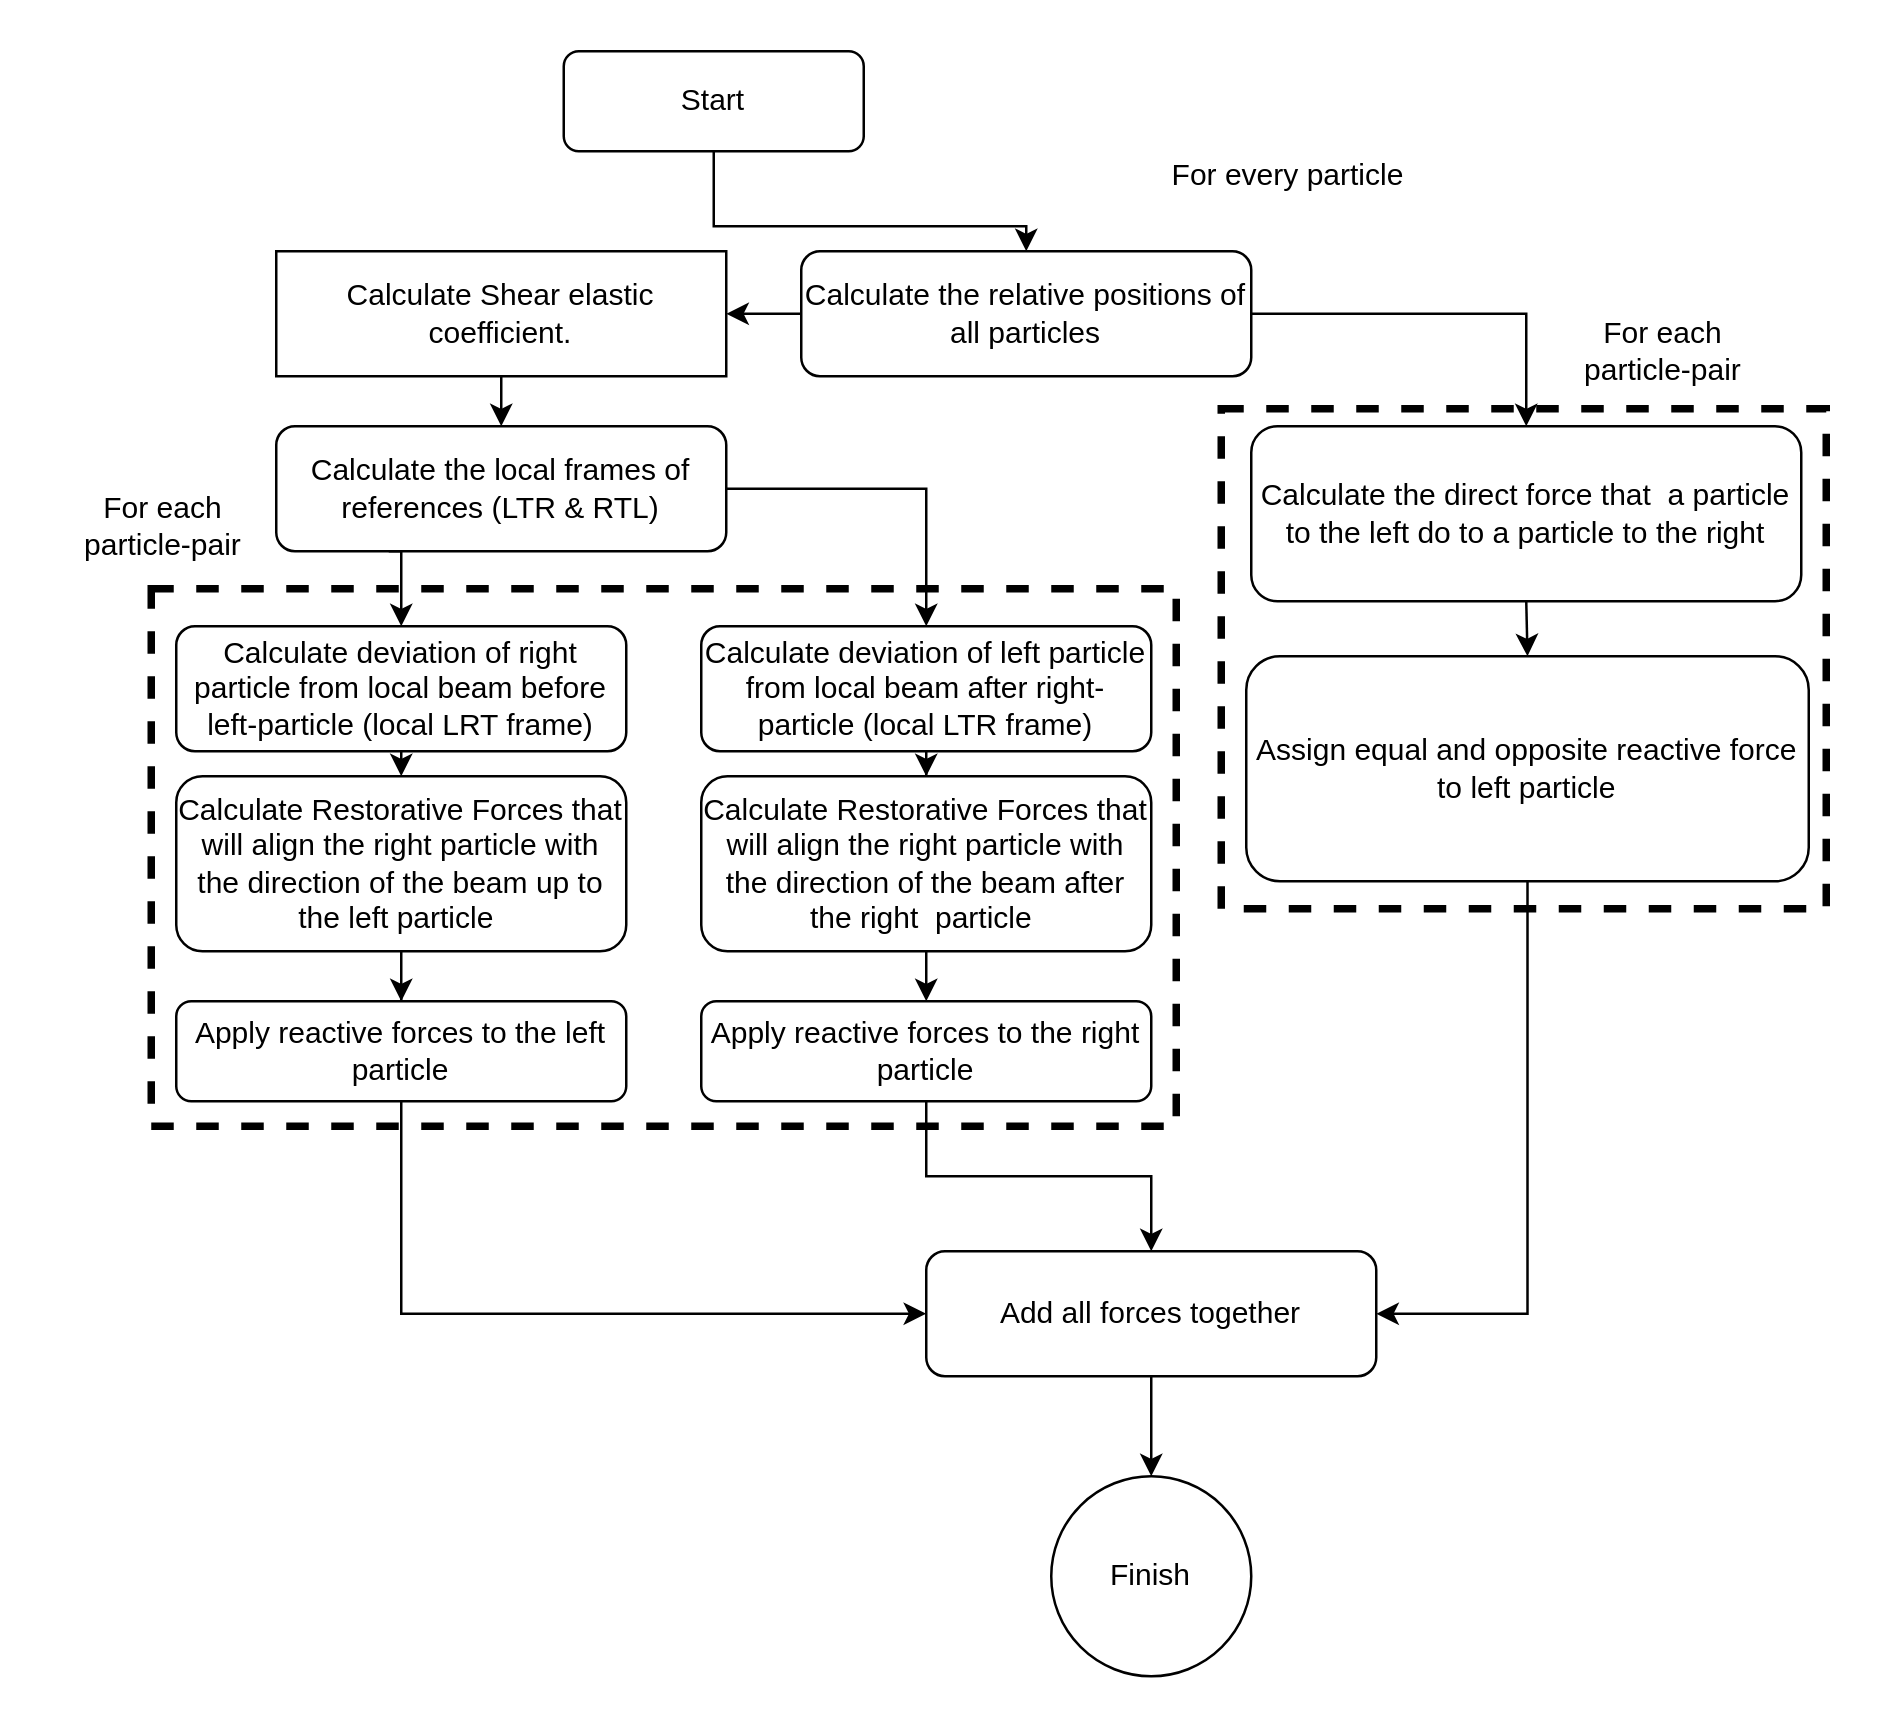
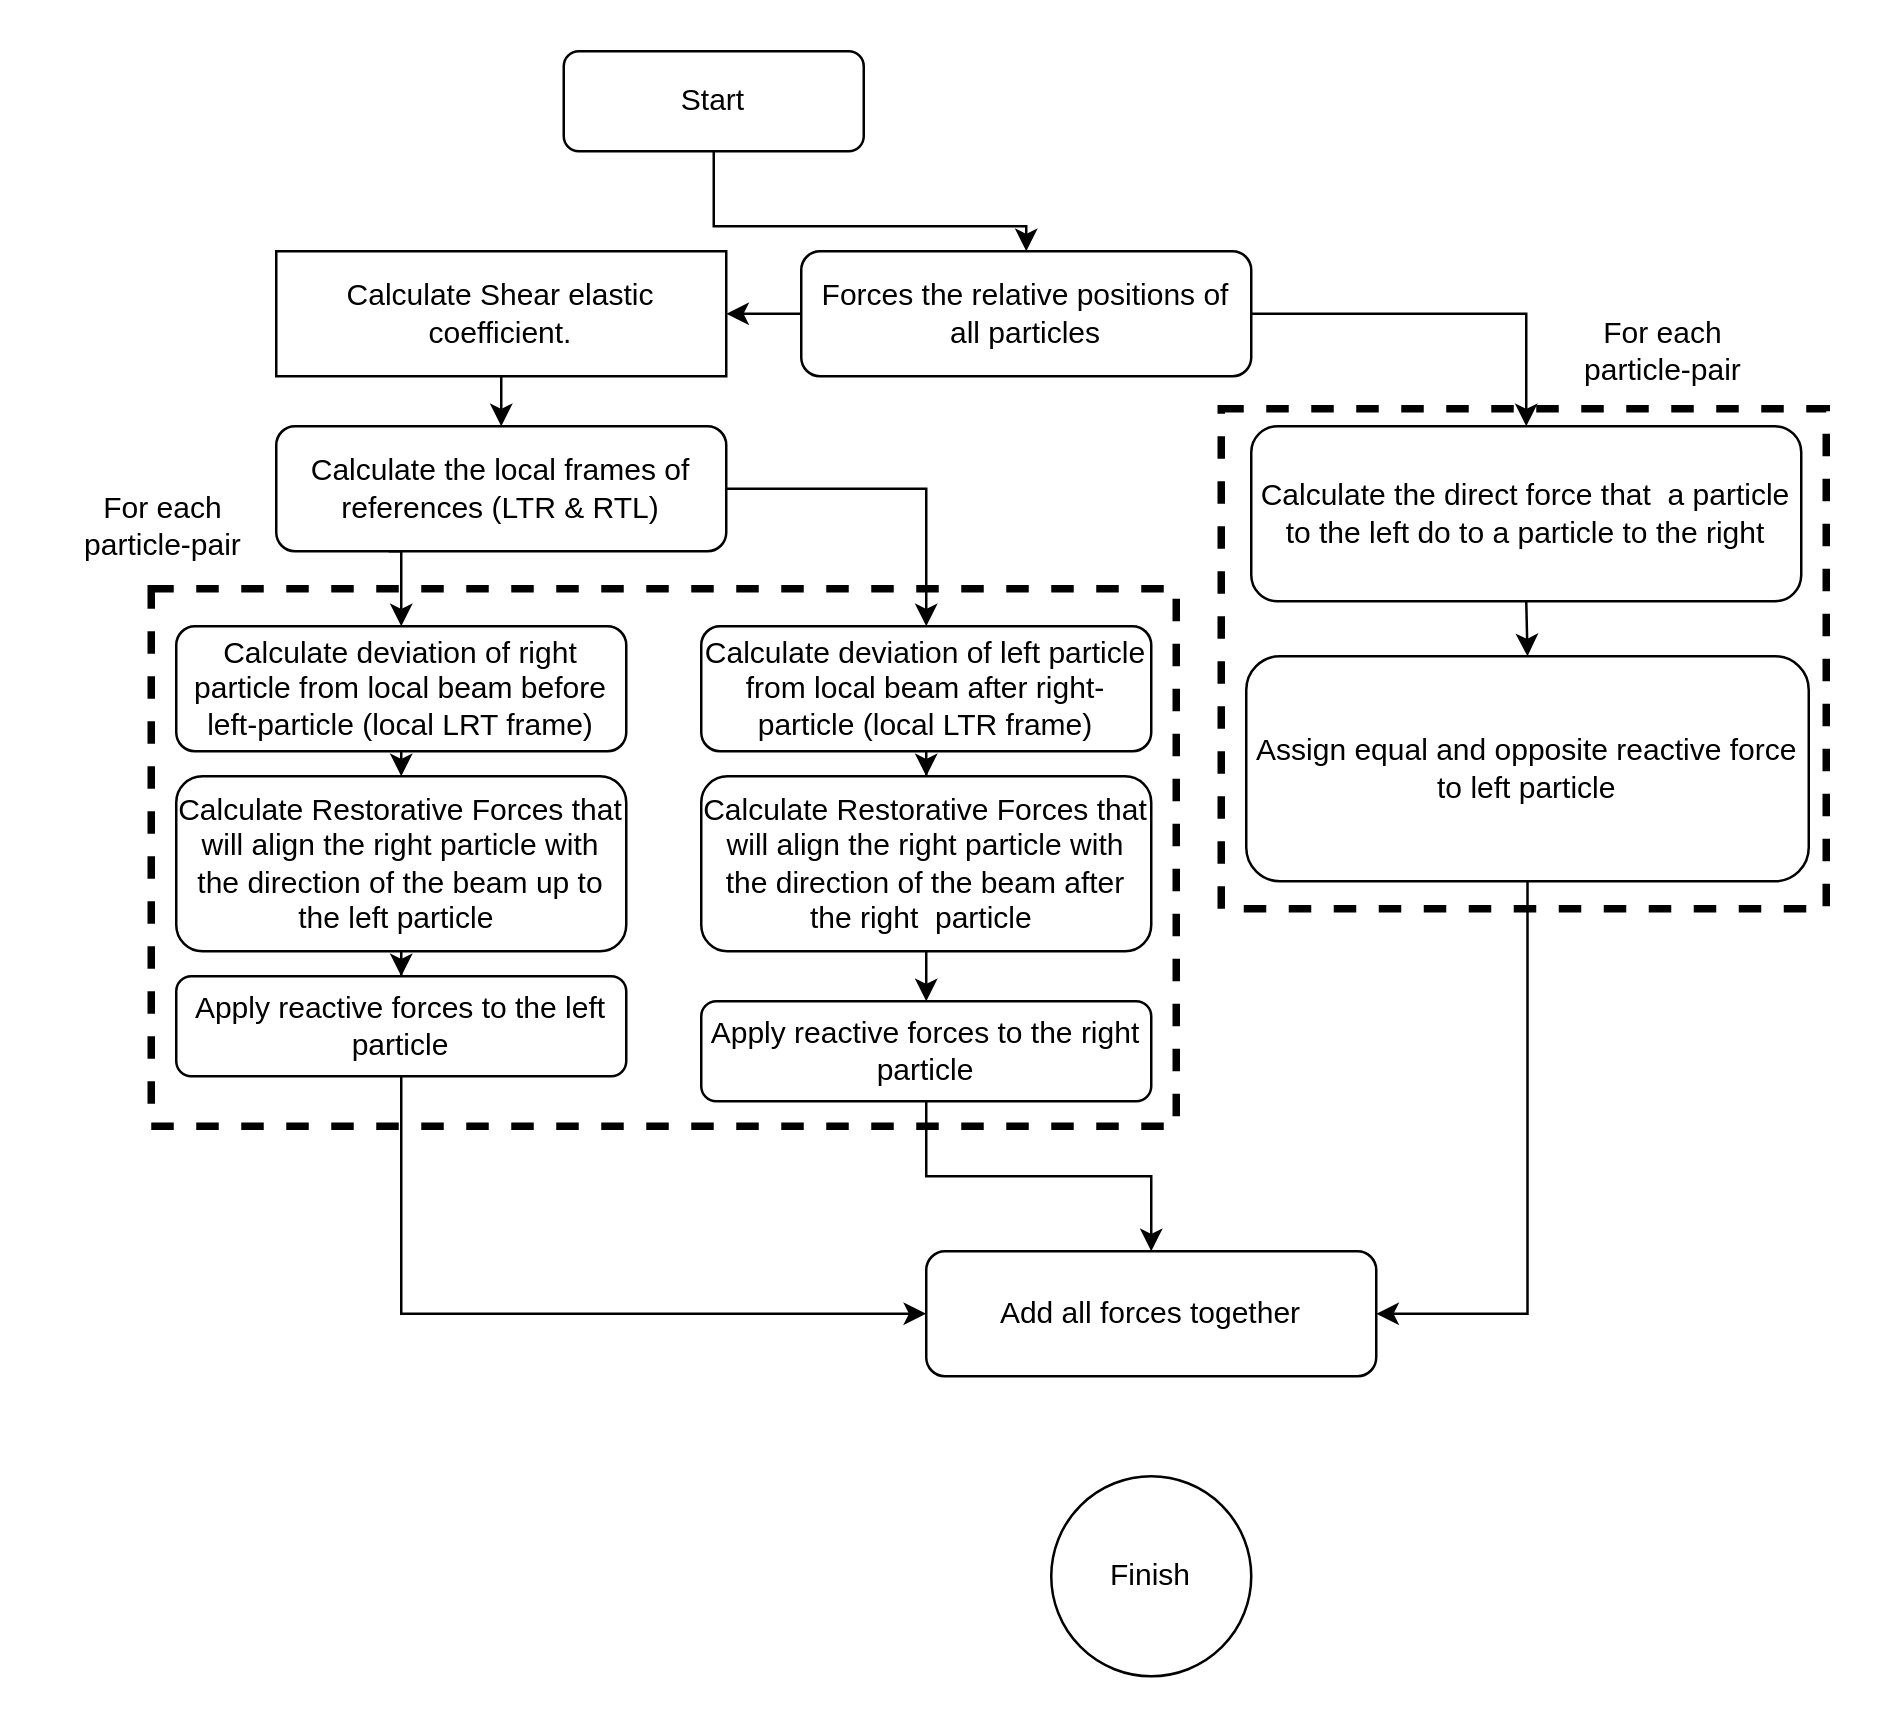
node "For every particle": removed
node "Calculate the relative positions of all particles": label "Calculate the relative positions of all particles" -> "Forces the relative positions of all particles"
node "Apply reactive forces to the left particle": moved (401, 1051) -> (401, 1026)
edge "Add all forces together" -> "Finish": removed
